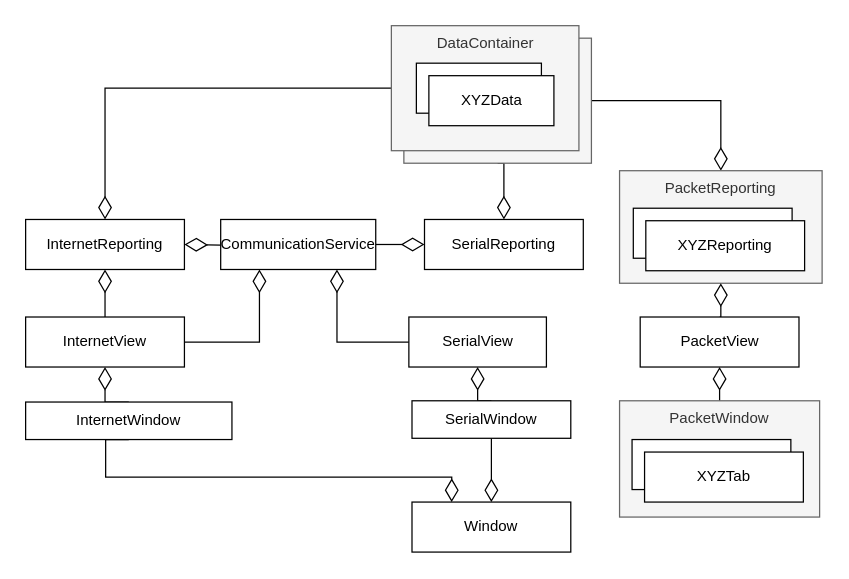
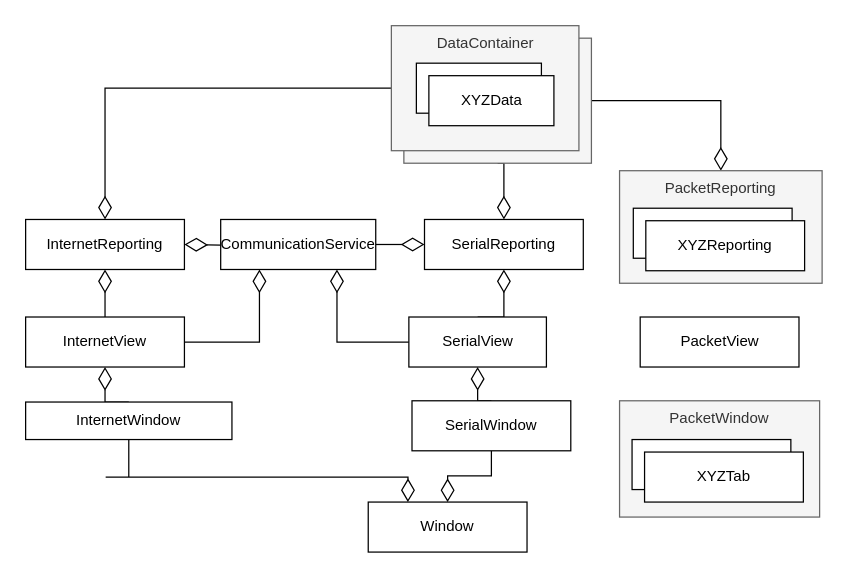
edge "SerialView" -> "SerialReporting": added
edge "PacketView" -> "PacketReporting": removed
edge "PacketWindow" -> "PacketView": removed
node "SerialWindow": size 159x38 -> 159x50
node "Window": moved (491, 527) -> (448, 527)
